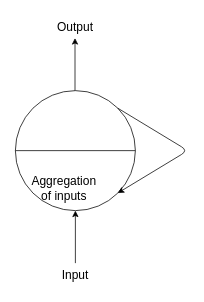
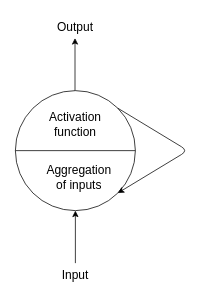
node "Activation function": added
node "Aggregation of inputs": moved (64, 188) -> (79, 177)
